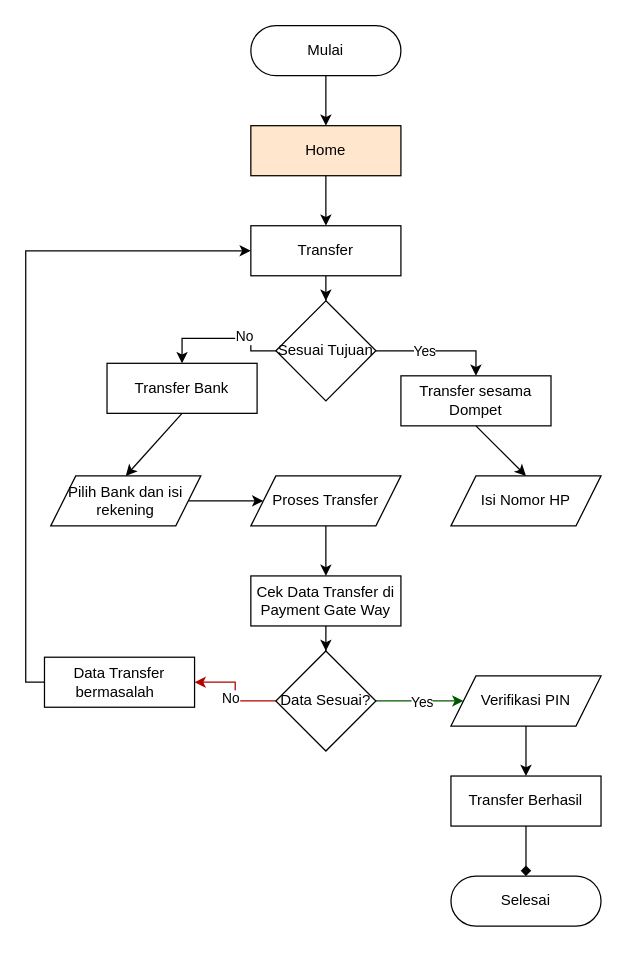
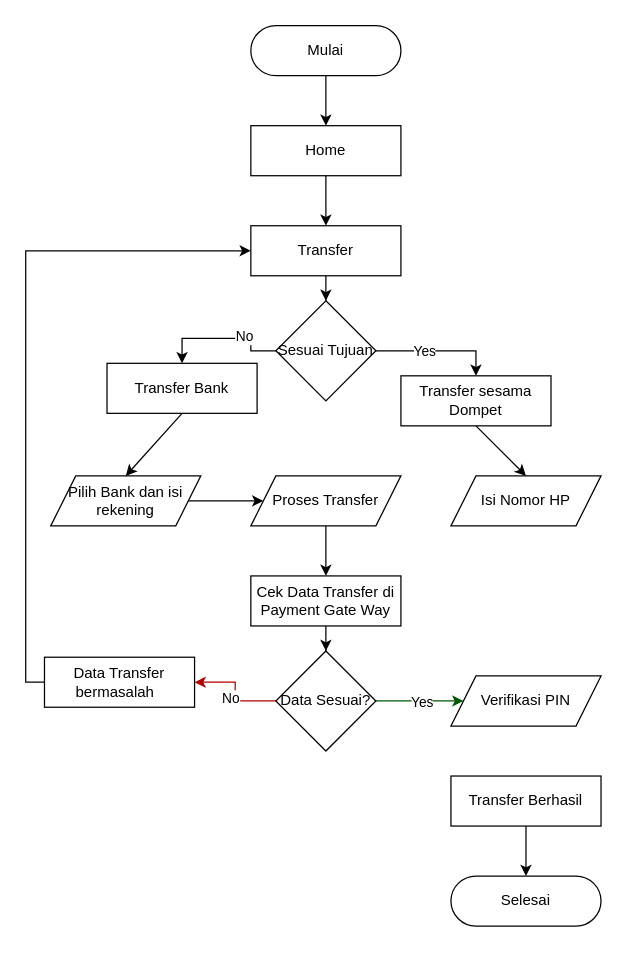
node "Home": fillcolor #ffe6cc -> #ffffff
edge "Verifikasi PIN" -> "Transfer Berhasil": removed
edge "Transfer Berhasil" -> "Selesai": arrowhead diamond -> classic
